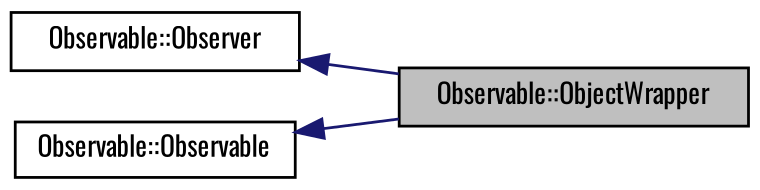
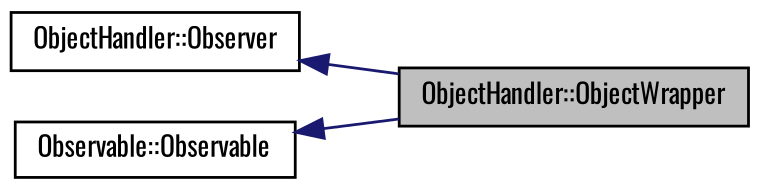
node "Observable::Observer": label "Observable::Observer" -> "ObjectHandler::Observer"
node "Observable::ObjectWrapper": label "Observable::ObjectWrapper" -> "ObjectHandler::ObjectWrapper"
